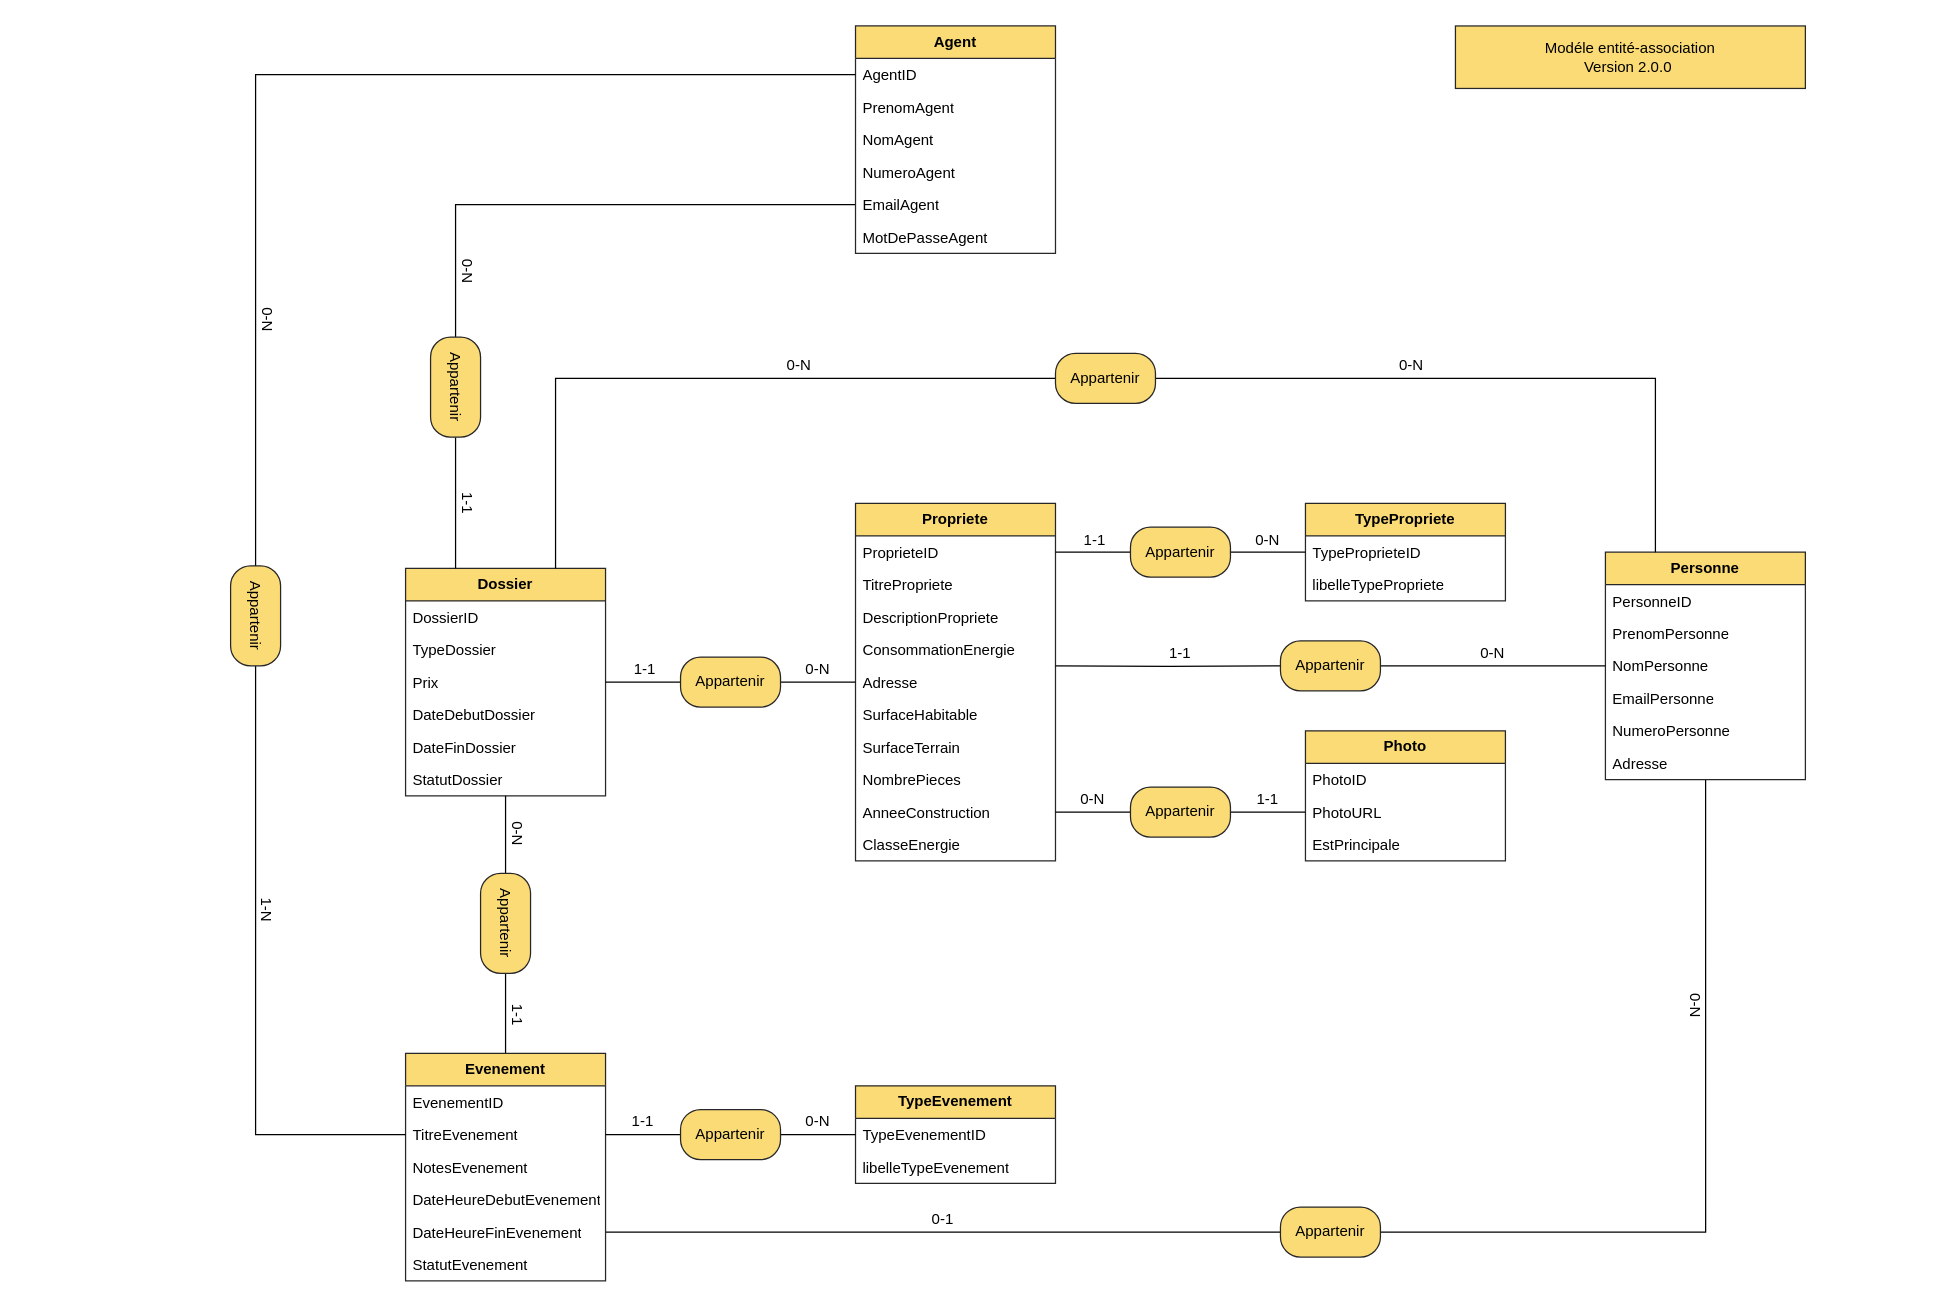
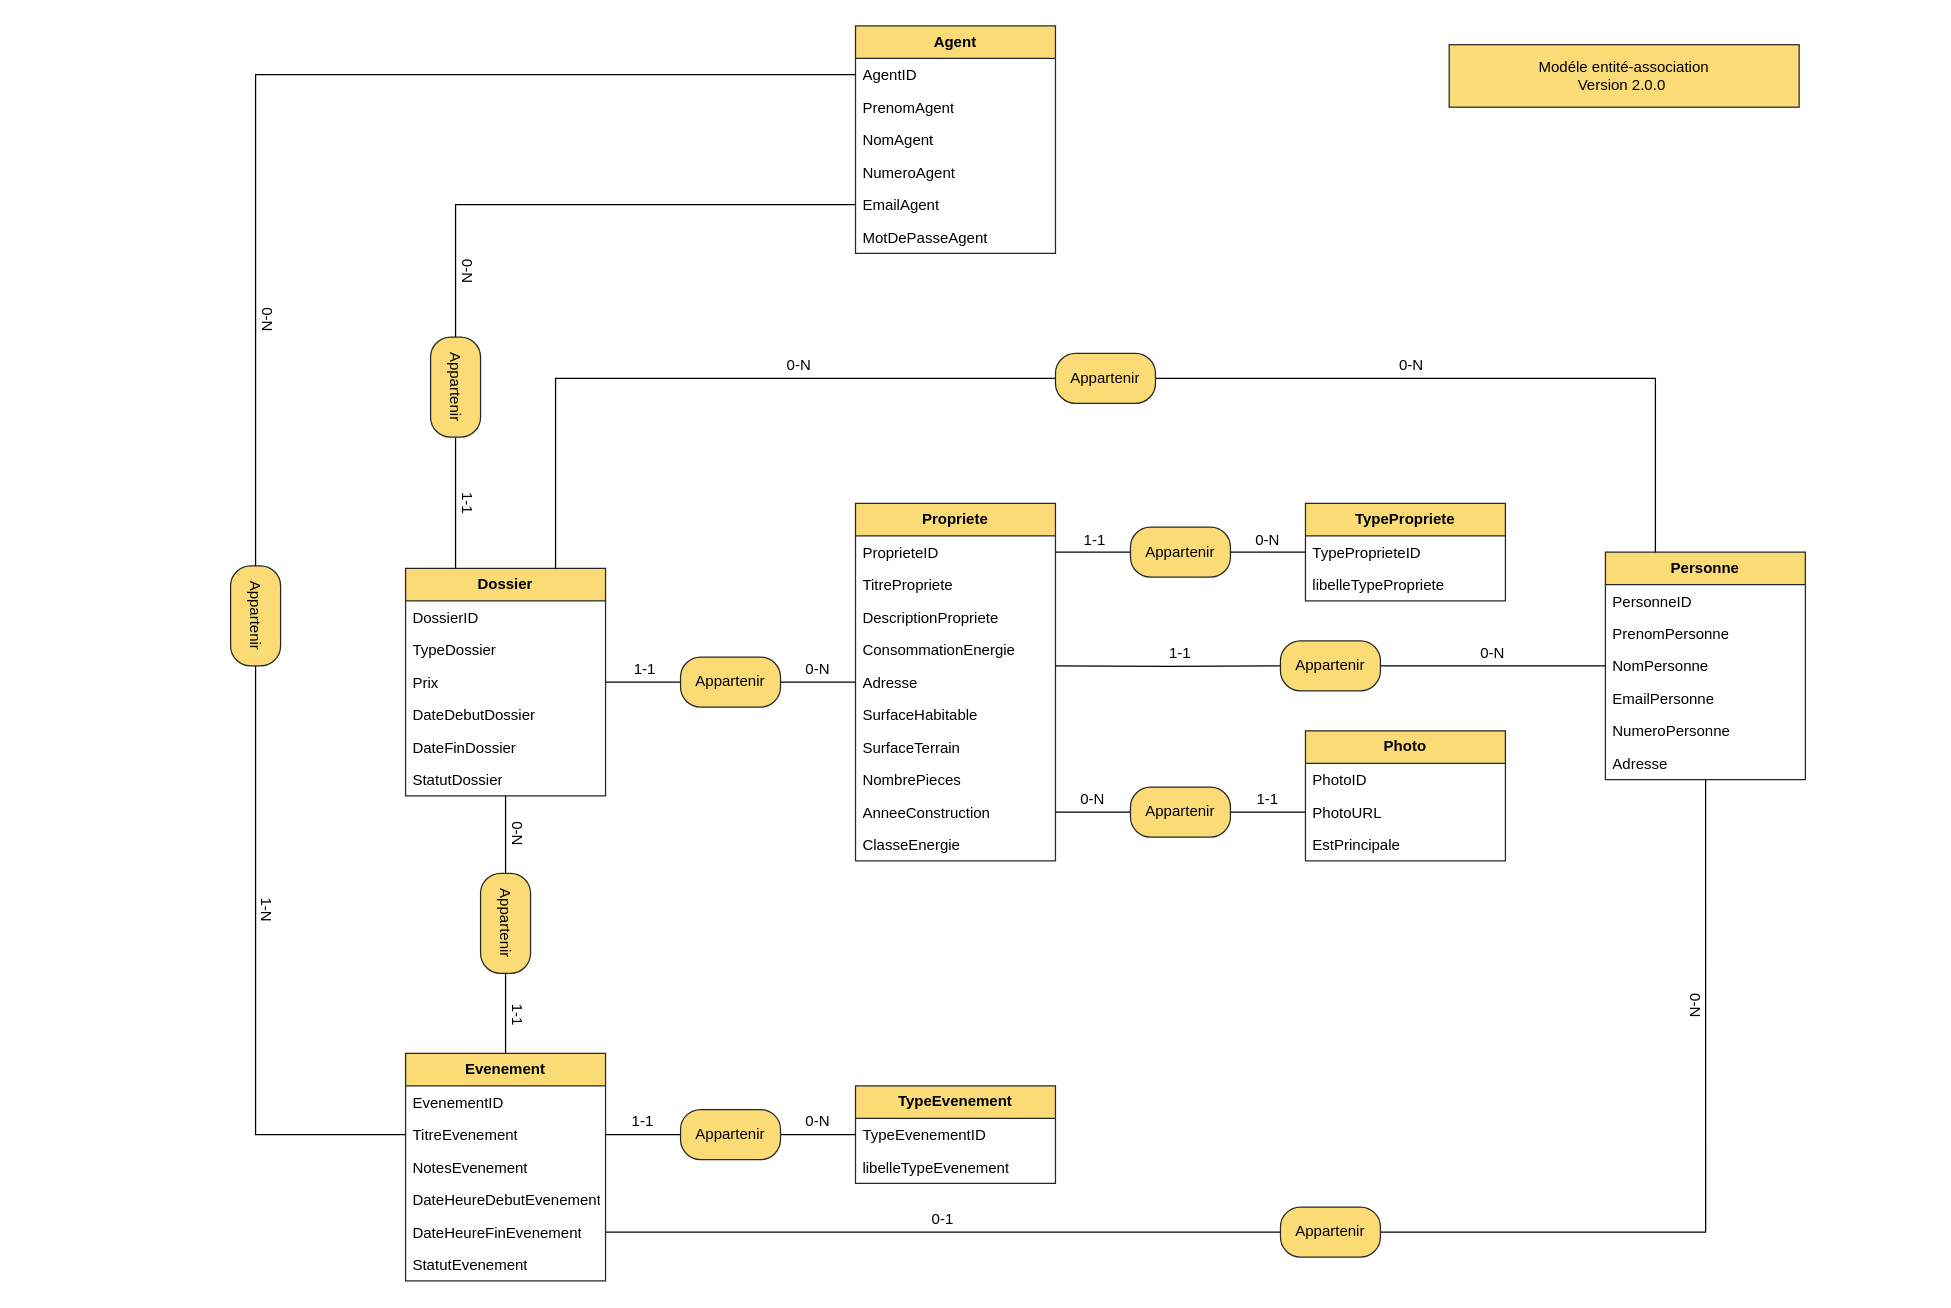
node "Modéle entité-association Version 2.0.0": moved (1631, 57) -> (1624, 76)
